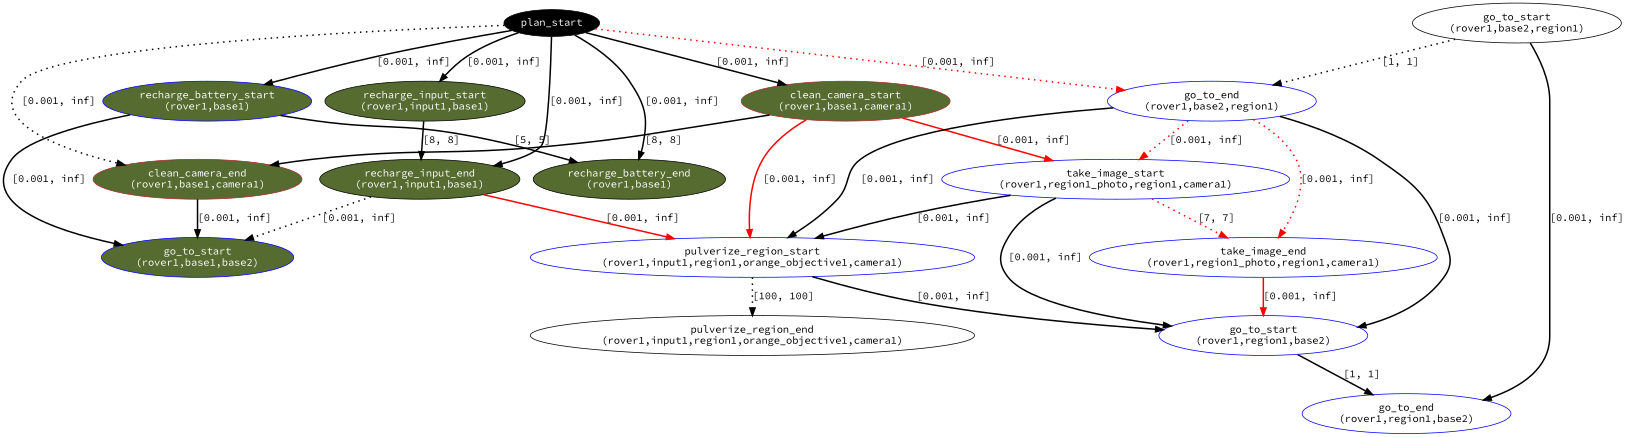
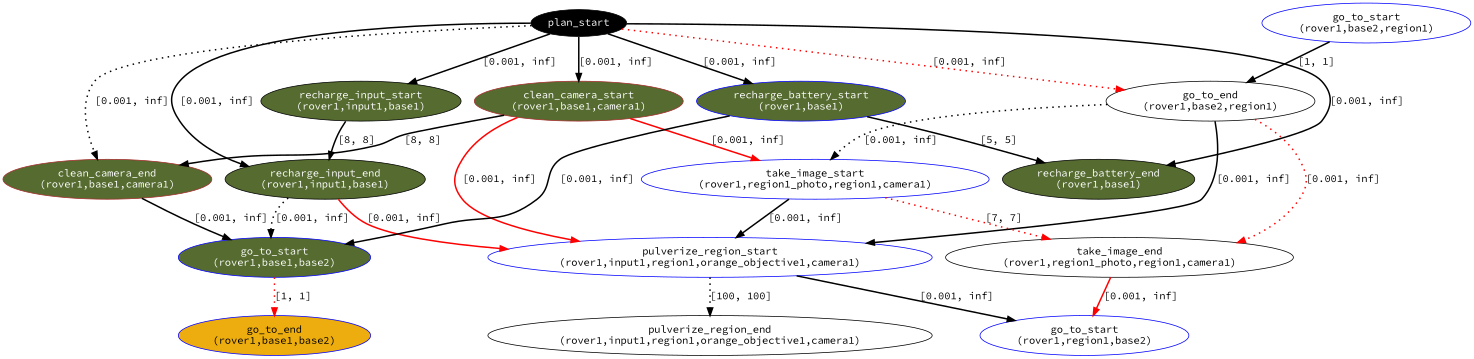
node "go_to_start (rover1,base2,region1)": color black -> blue
edge "go_to_start (rover1,base2,region1)" -> "go_to_end (rover1,base2,region1)": style dotted -> bold
node "go_to_end (rover1,base2,region1)": color blue -> black
edge "go_to_end (rover1,base2,region1)" -> "take_image_start (rover1,region1_photo,region1,camera1)": color red -> black
edge "go_to_end (rover1,base2,region1)" -> "go_to_start (rover1,region1,base2)": removed, label "[0.001, inf]"
node "take_image_end (rover1,region1_photo,region1,camera1)": color blue -> black
edge "take_image_start (rover1,region1_photo,region1,camera1)" -> "go_to_start (rover1,region1,base2)": removed, label "[0.001, inf]"
node "go_to_end (rover1,base1,base2)": added
node "go_to_end (rover1,region1,base2)": removed
